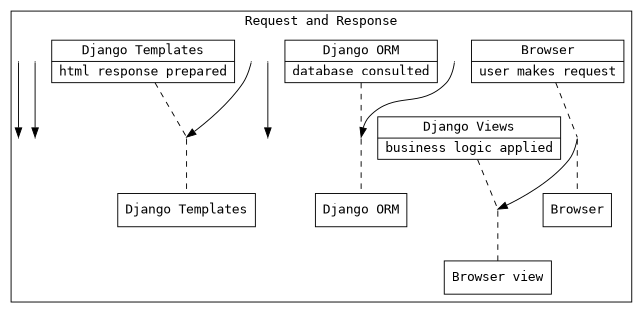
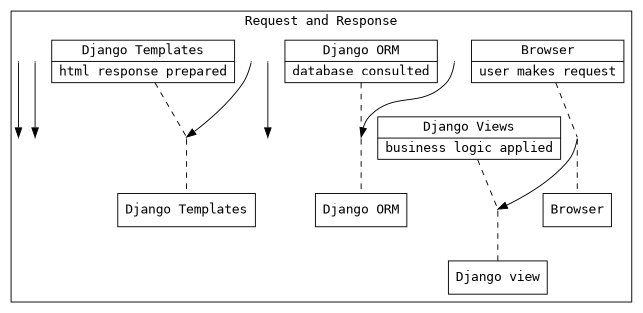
node "Browser view": label "Browser view" -> "Django view"
